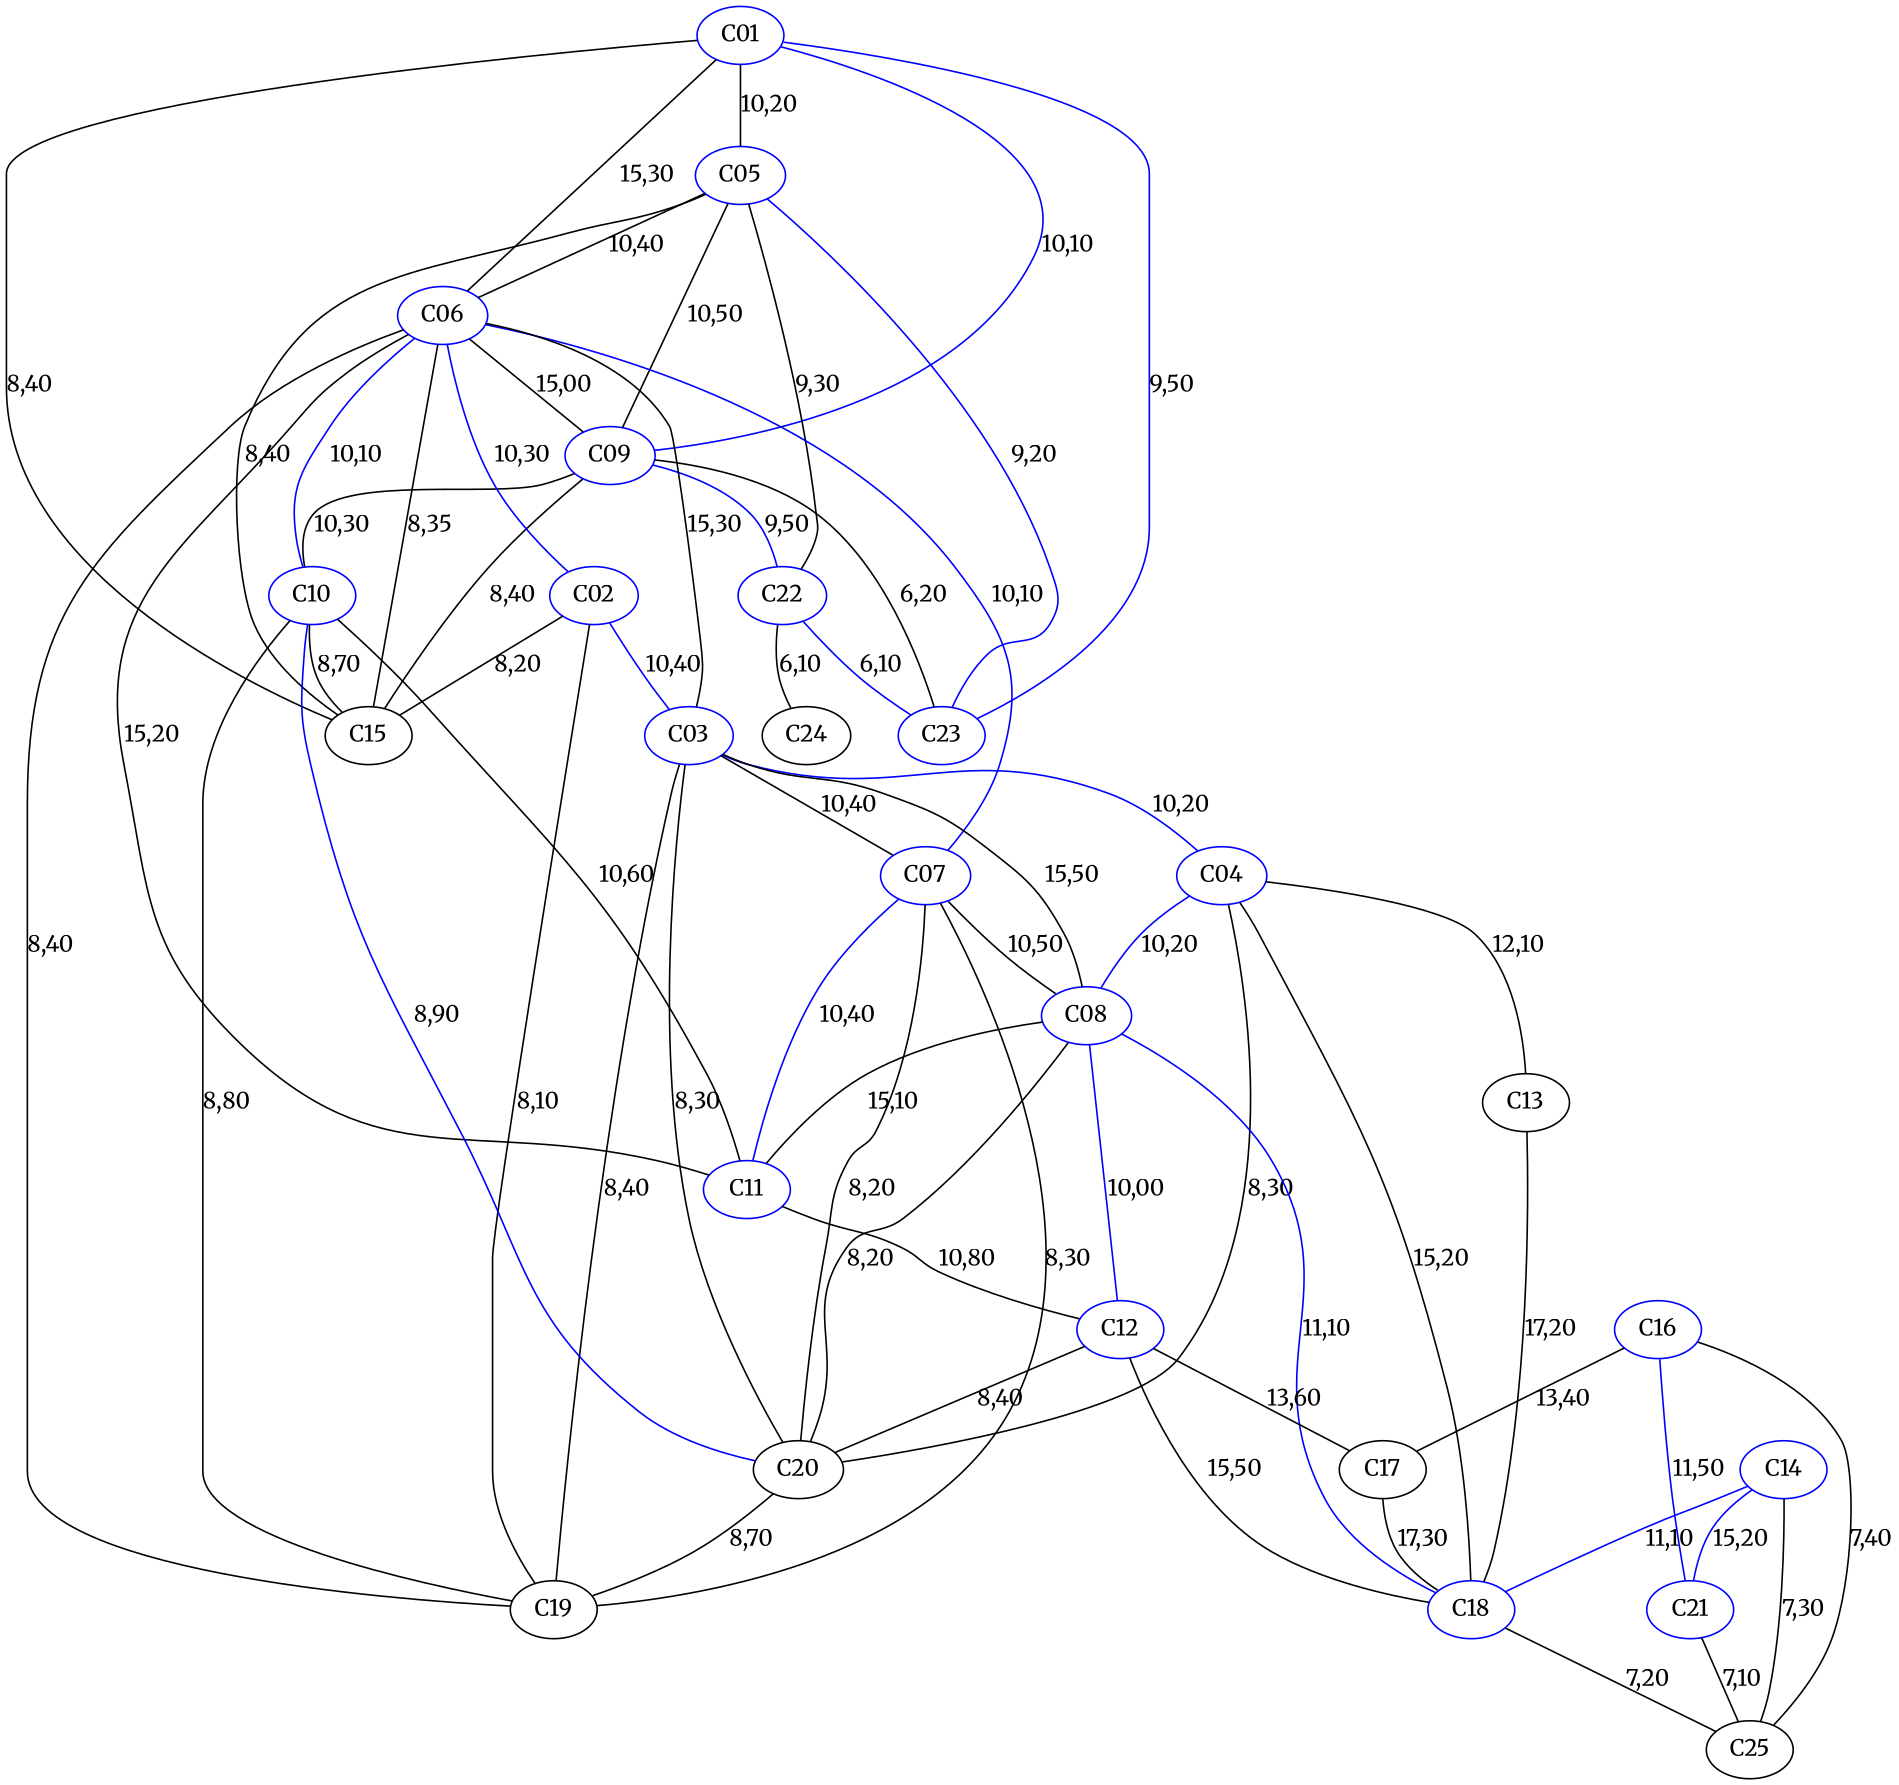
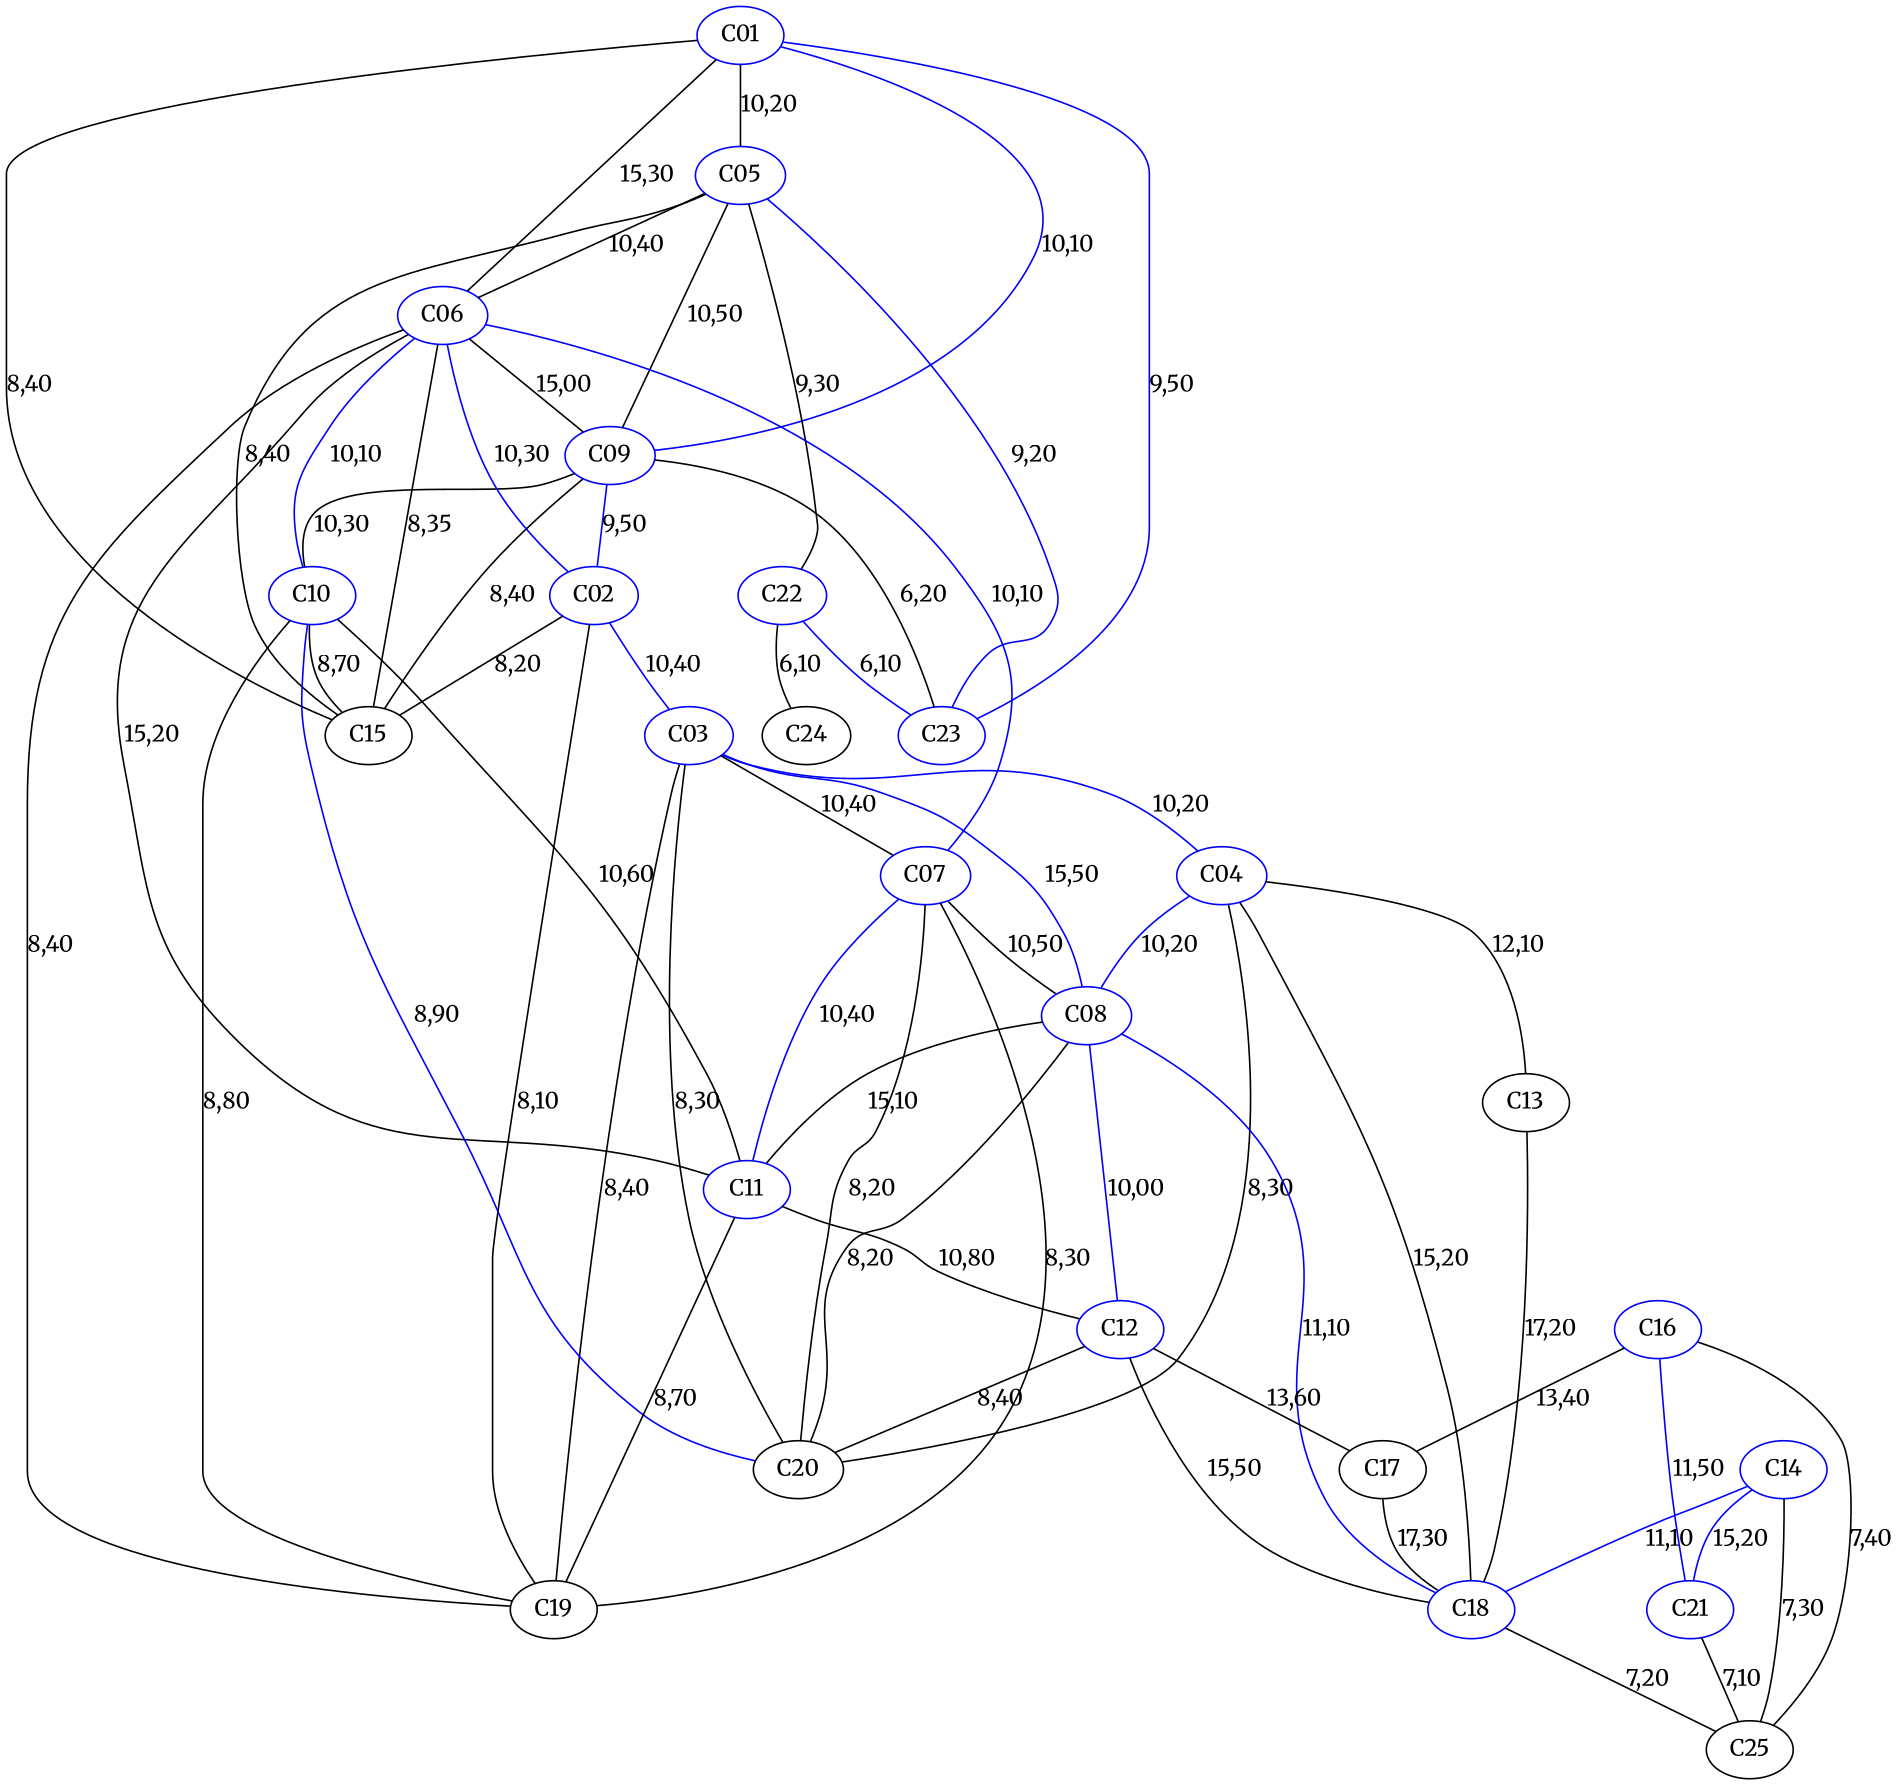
edge "C06" -- "C03": removed, label "15,30"
edge "C09" -- "C22": now "C09" -- "C02"
edge "C03" -- "C08": color black -> blue
edge "C20" -- "C19": now "C11" -- "C19"
